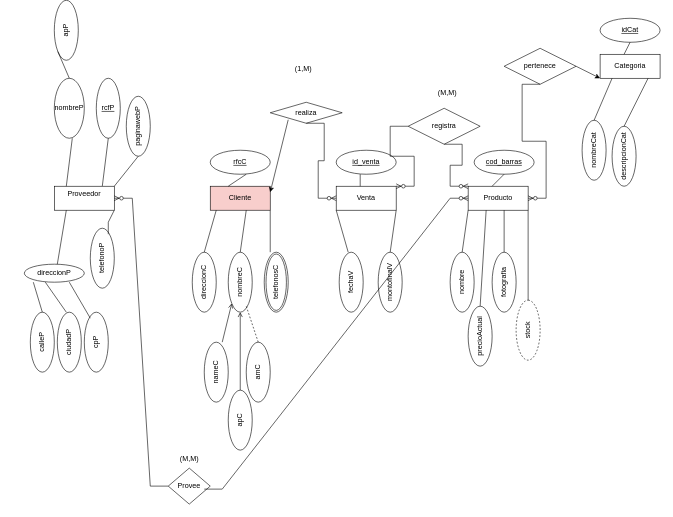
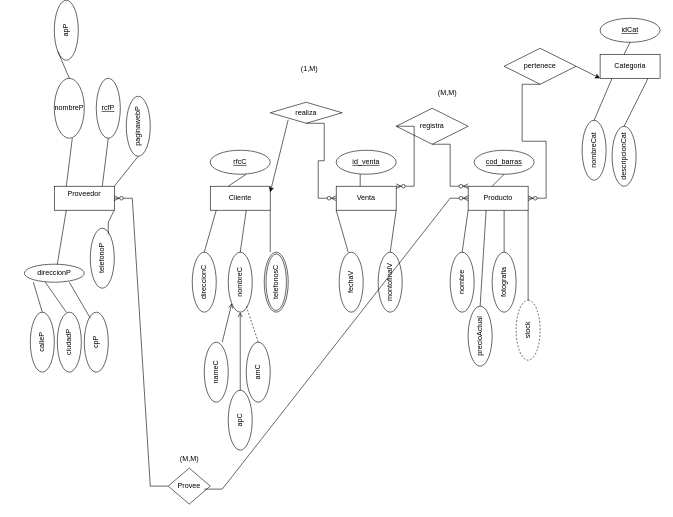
node "(1,M)": moved (303, 69) -> (309, 69)
node "registra": moved (444, 126) -> (432, 126)
node "Cliente": fillcolor #f8cecc -> #ffffff
